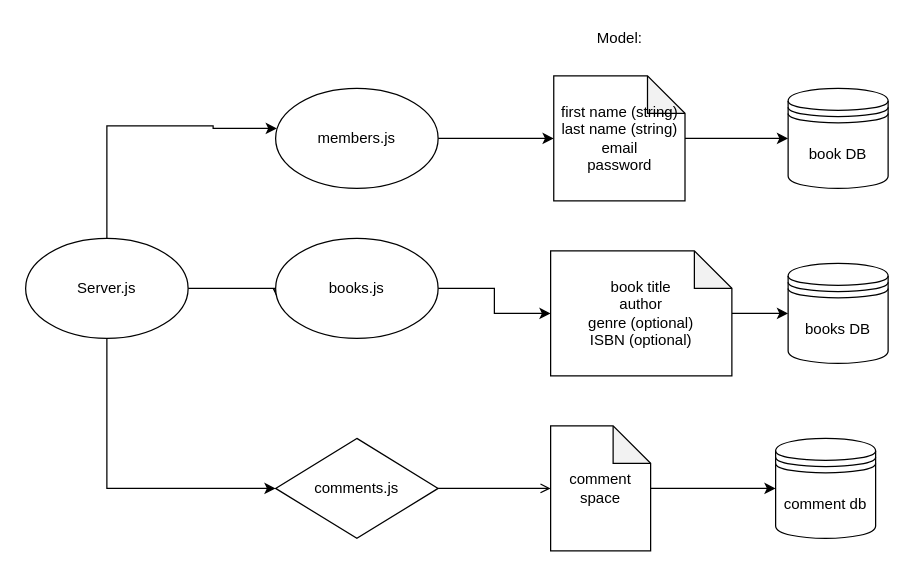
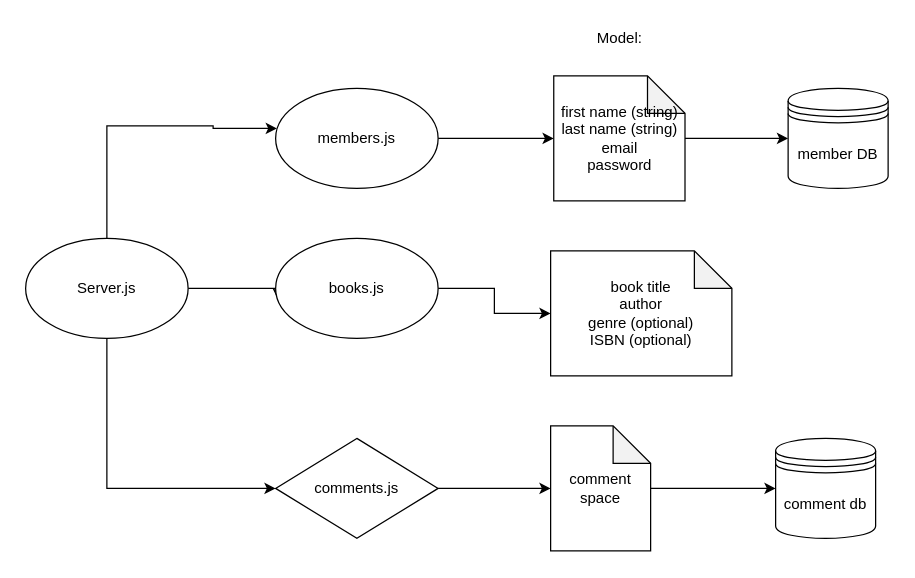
node "book DB": label "book DB" -> "member DB"
edge "book title author genre (optional) ISBN (optional)" -> "books DB": removed
node "books DB": removed
edge "comments.js" -> "comment space": arrowhead open -> classic
